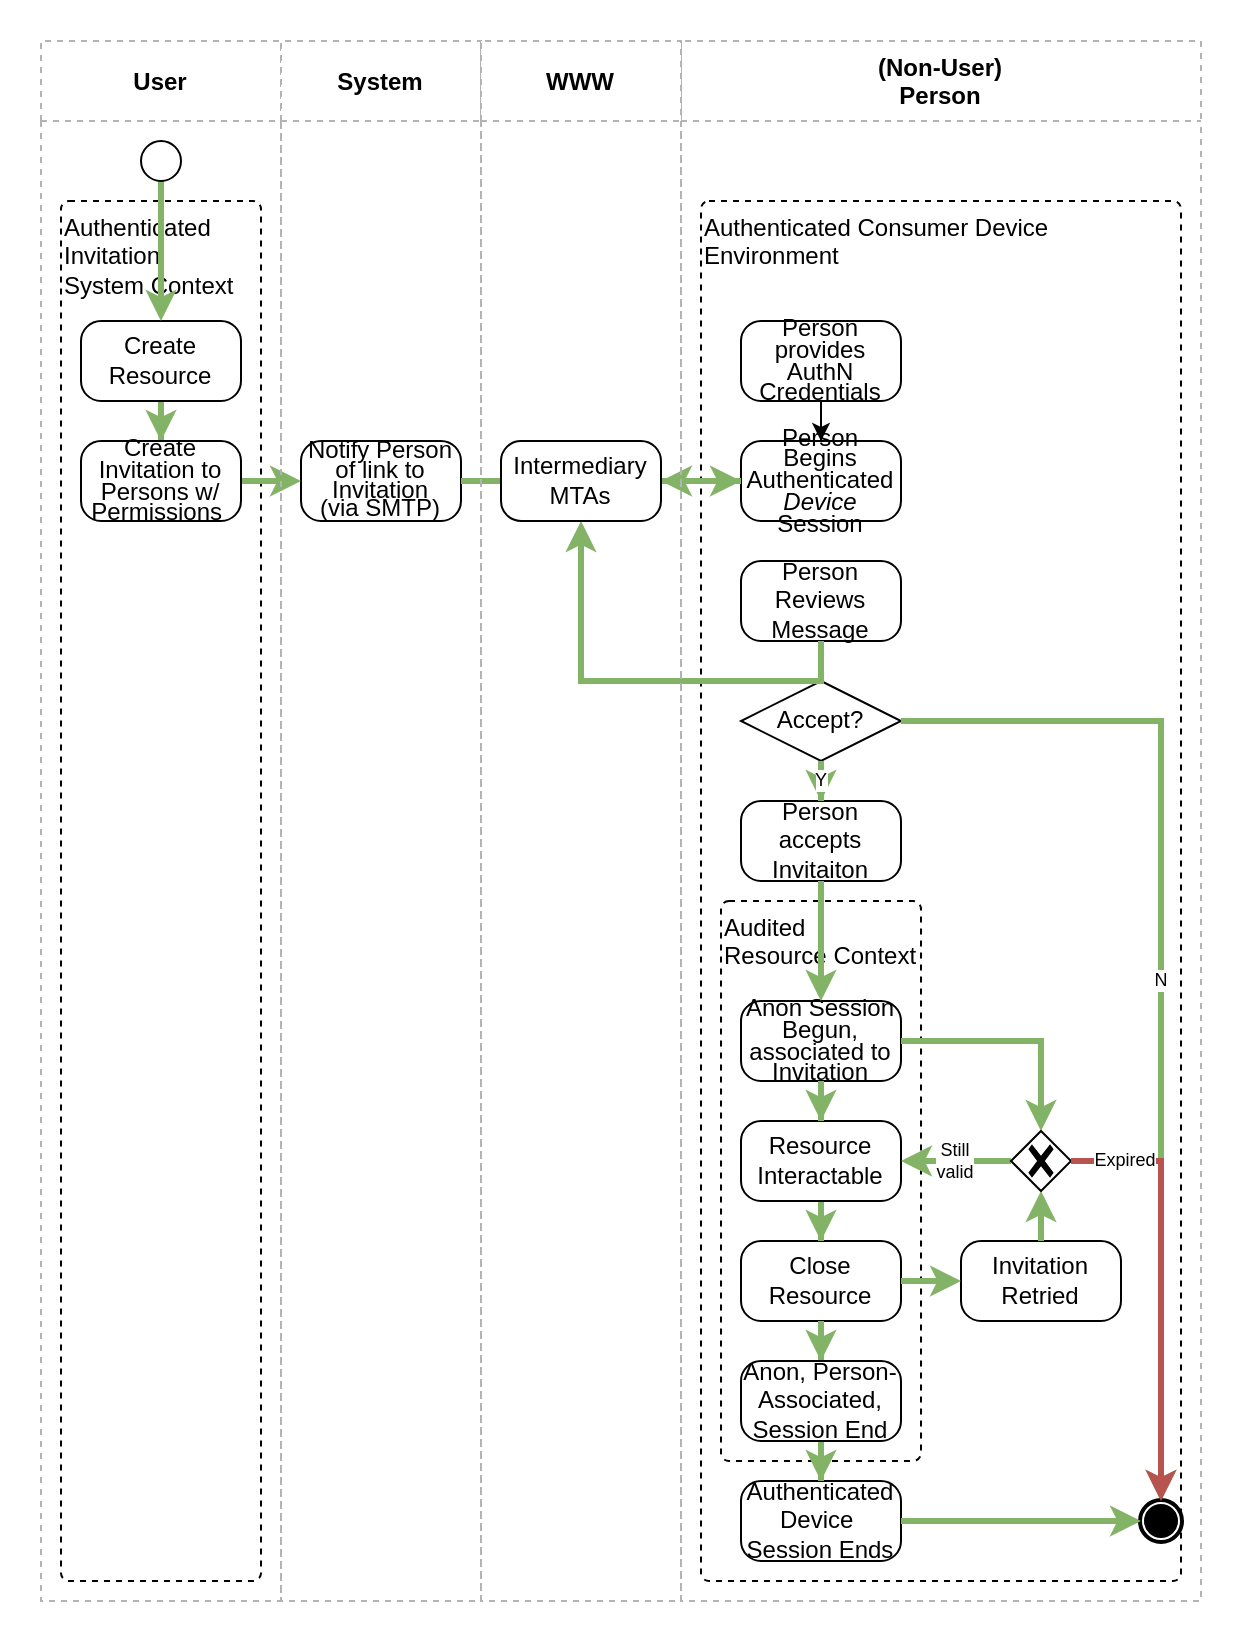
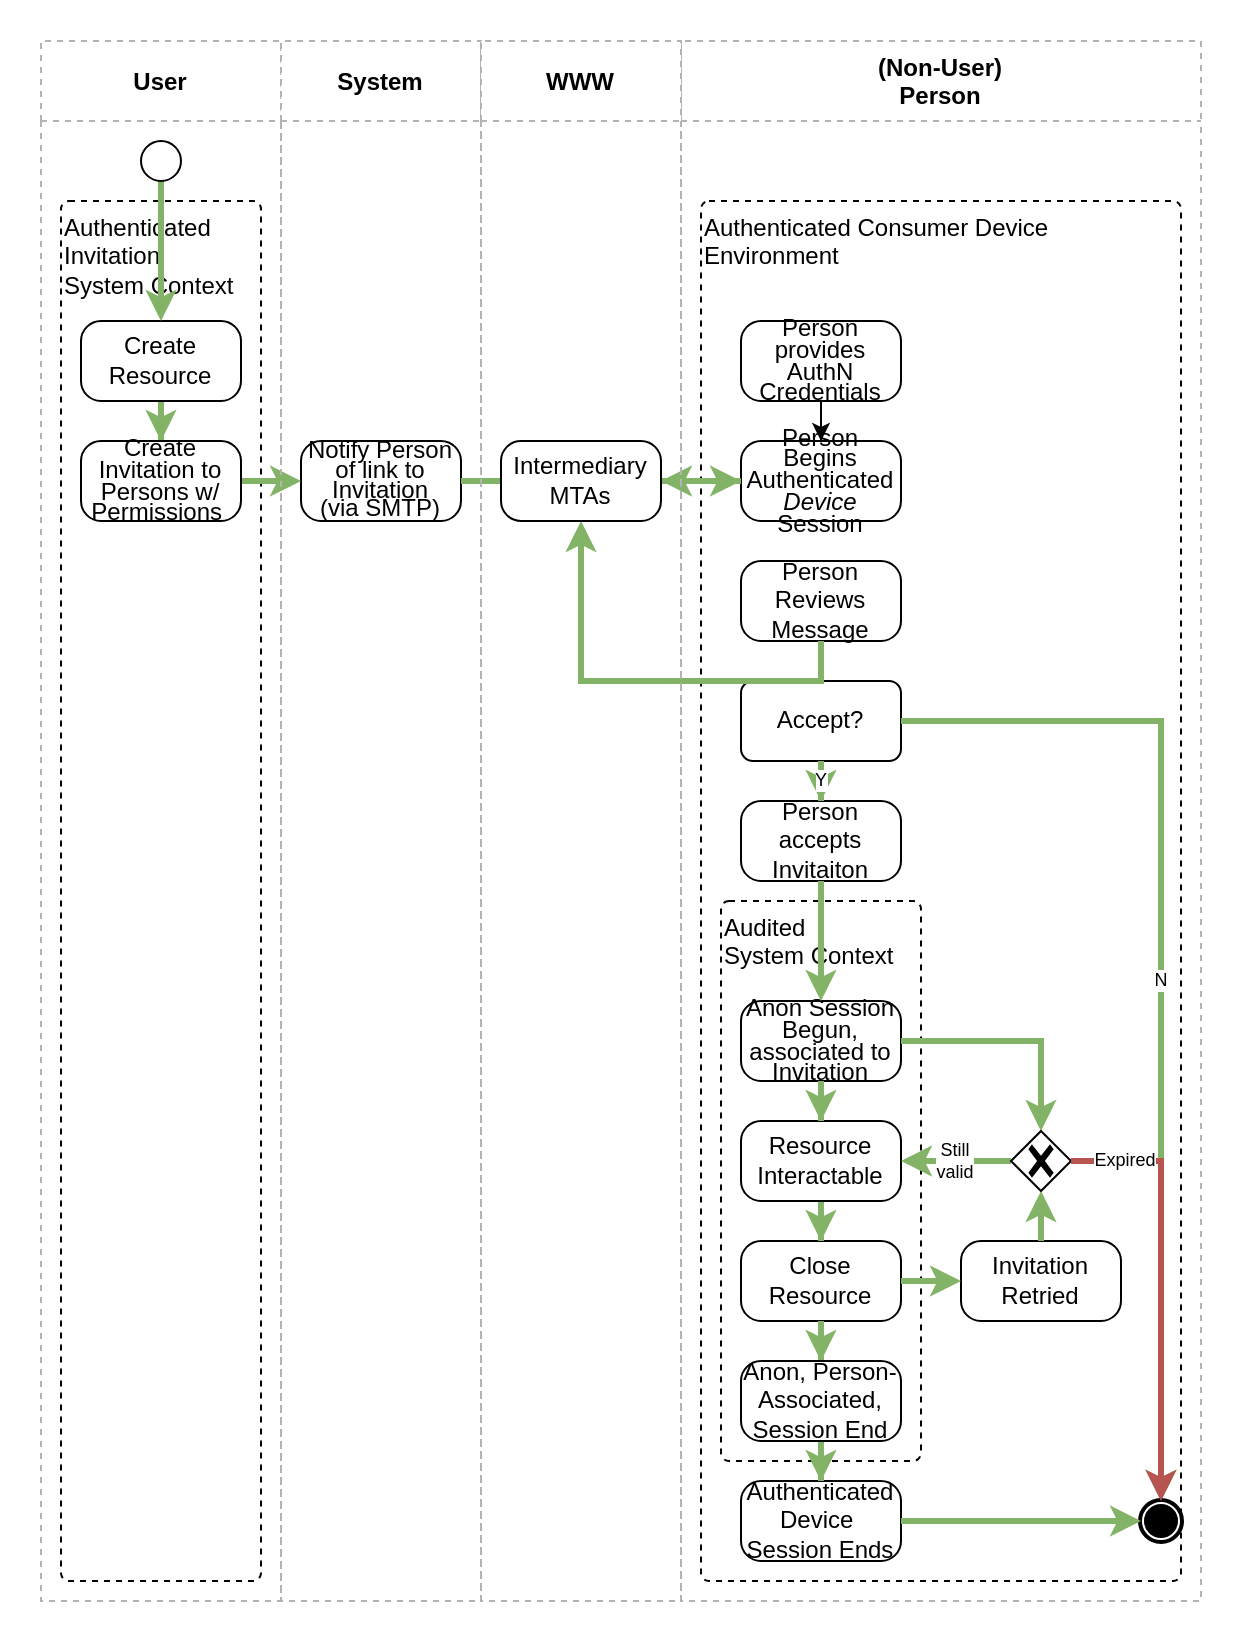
node "Accept?": shape diamond -> rounded rectangle
node "Audited Resource Context": label "Audited Resource Context" -> "Audited System Context"
